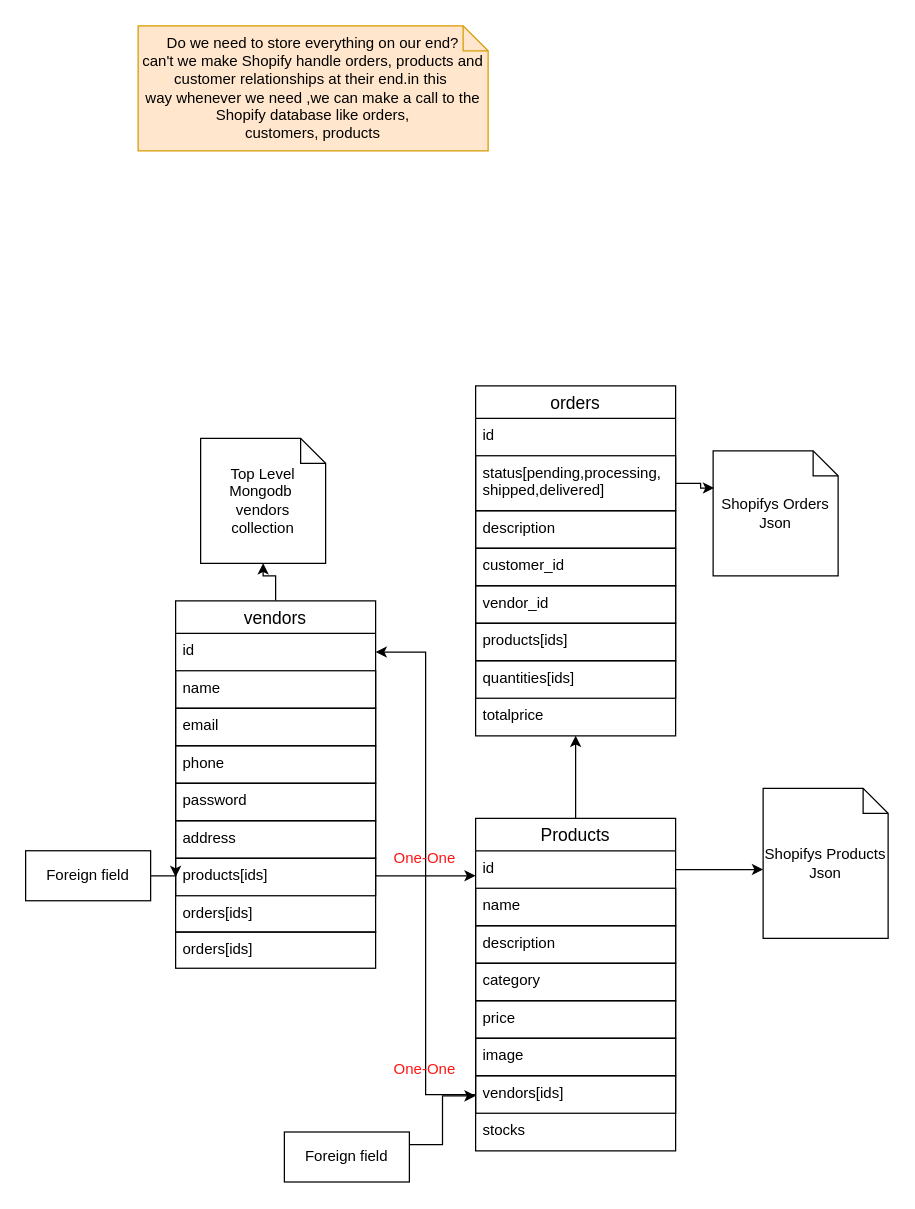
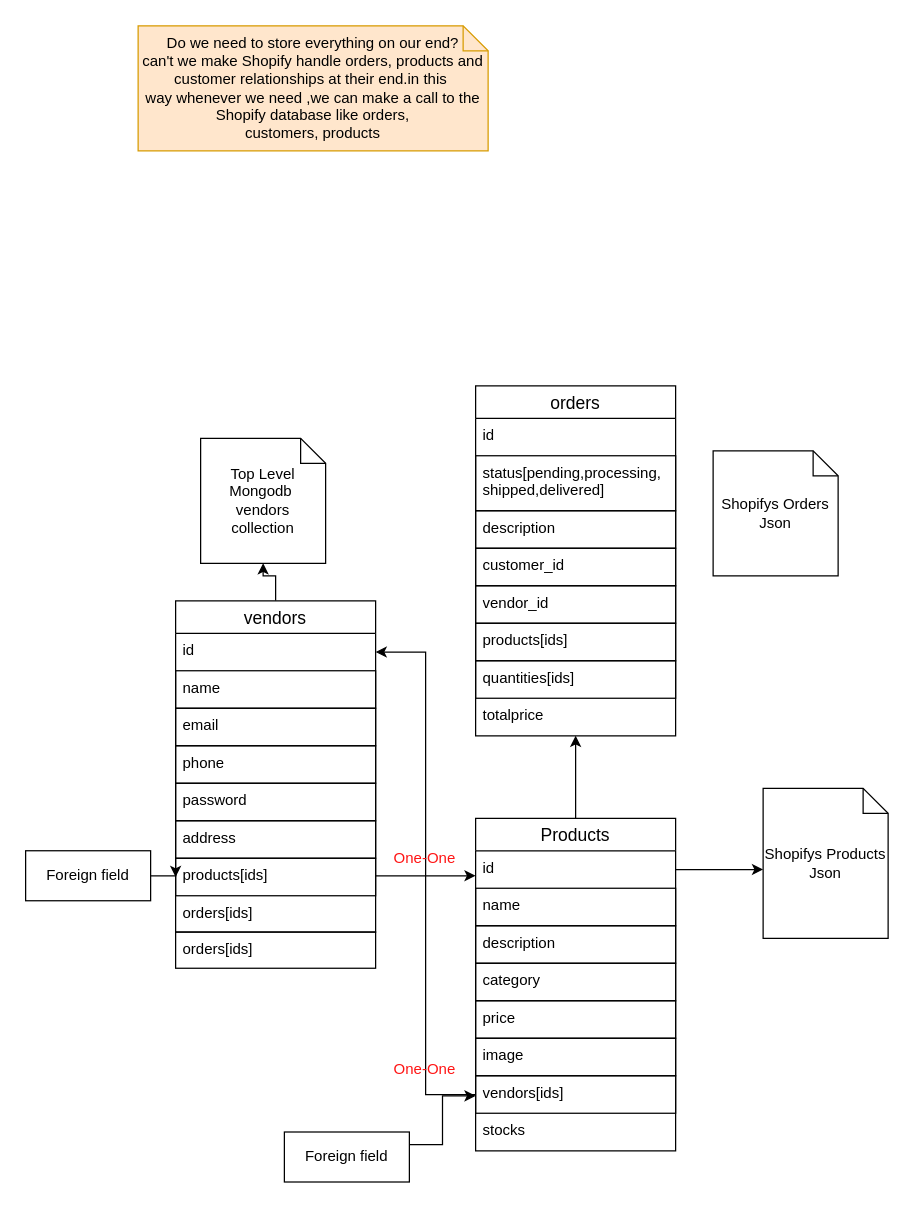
edge "status[pending,processing, shipped,delivered]" -> "Shopifys Orders Json": removed
